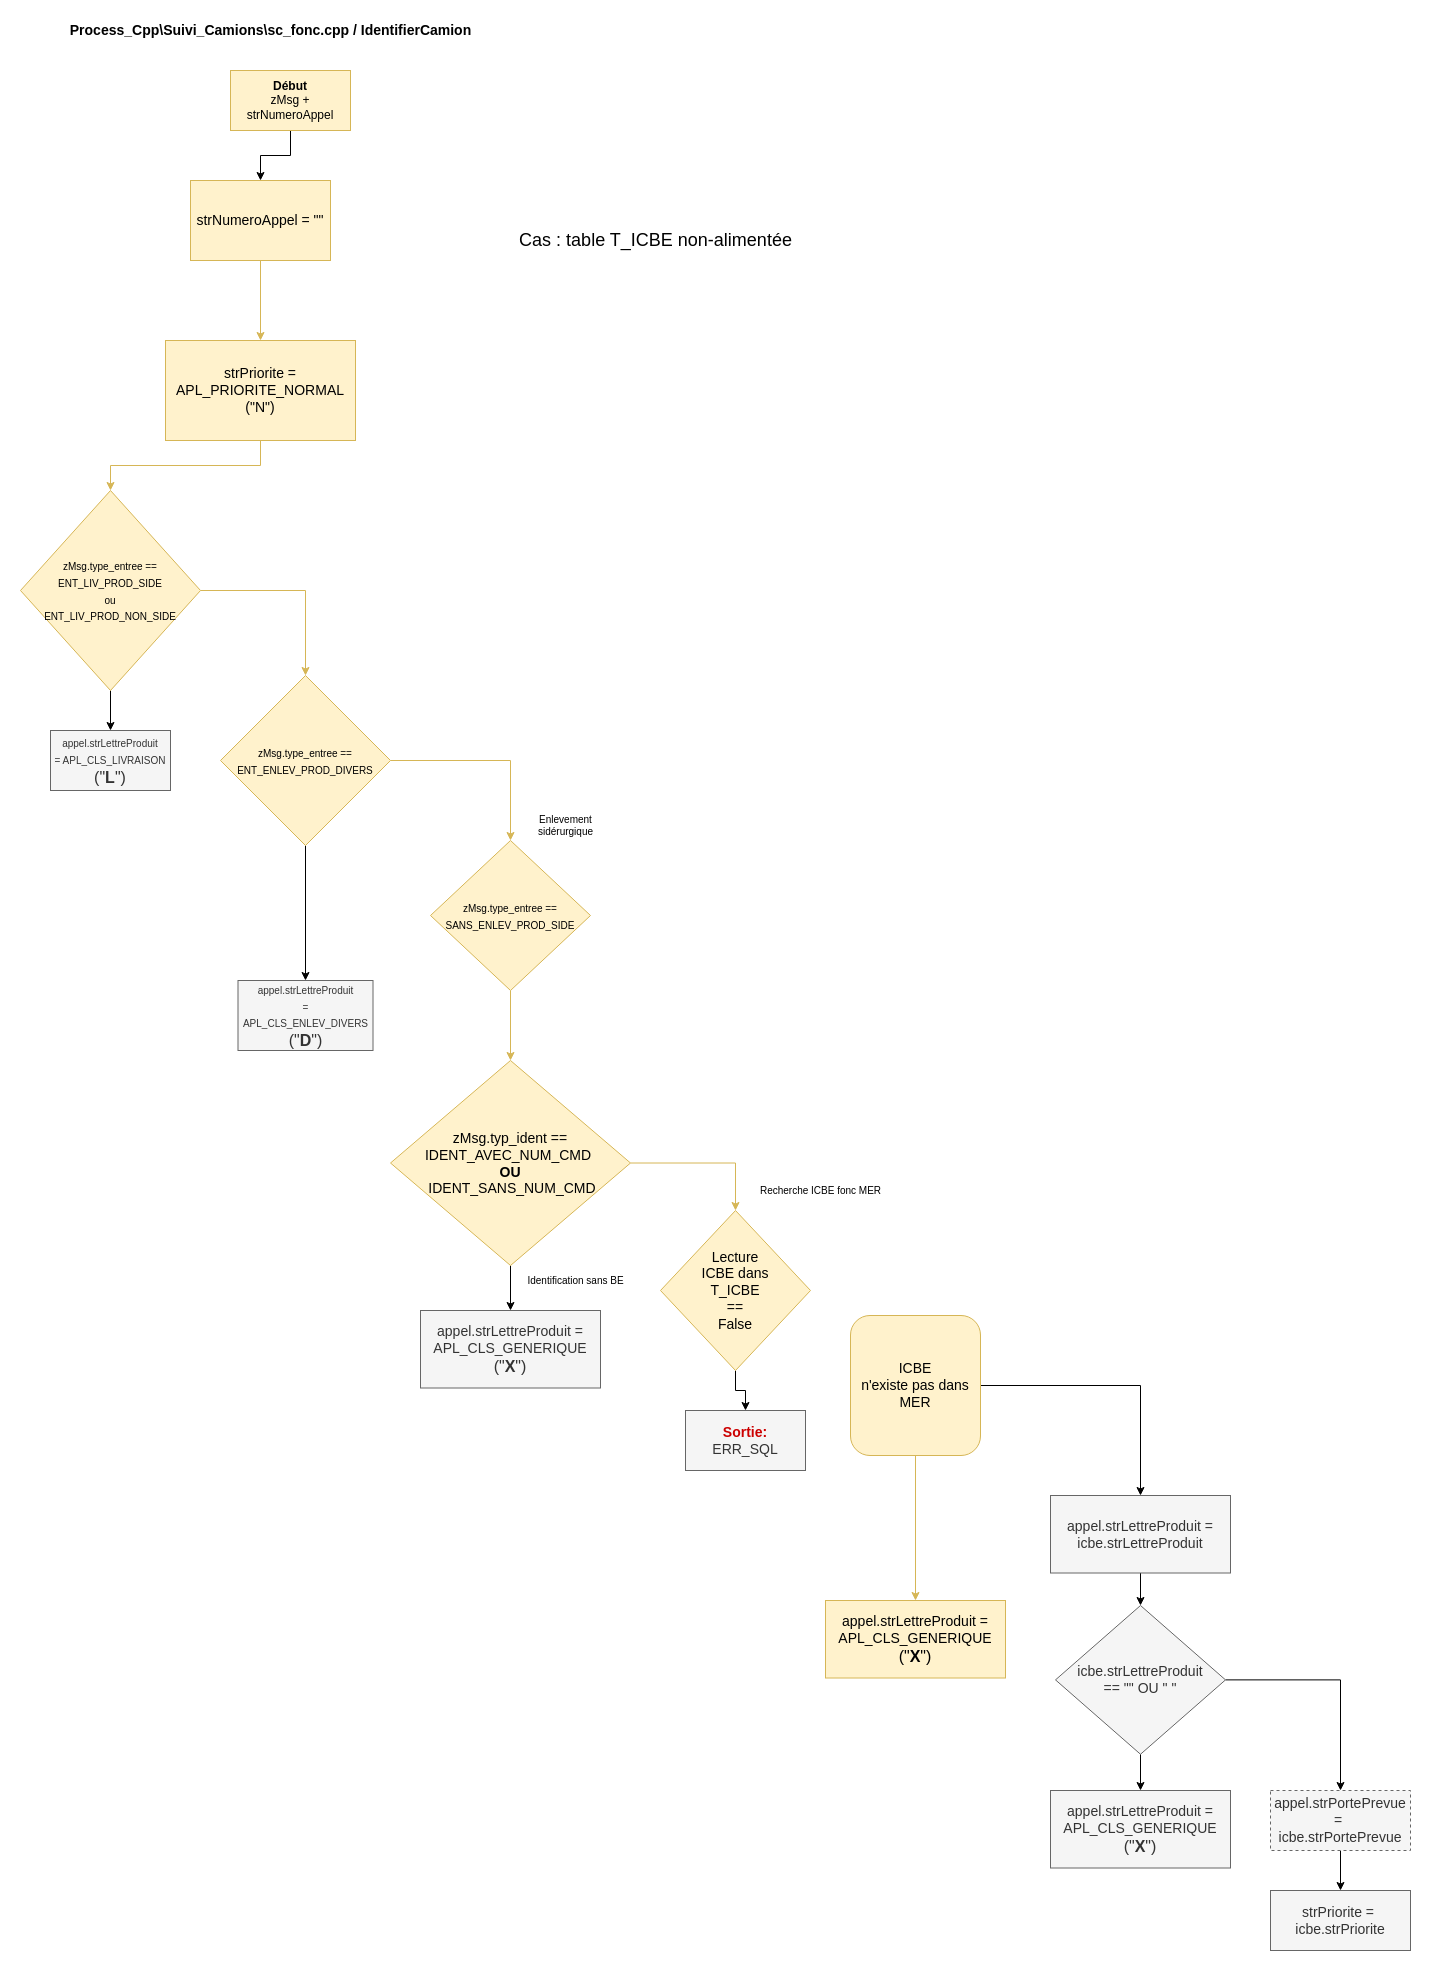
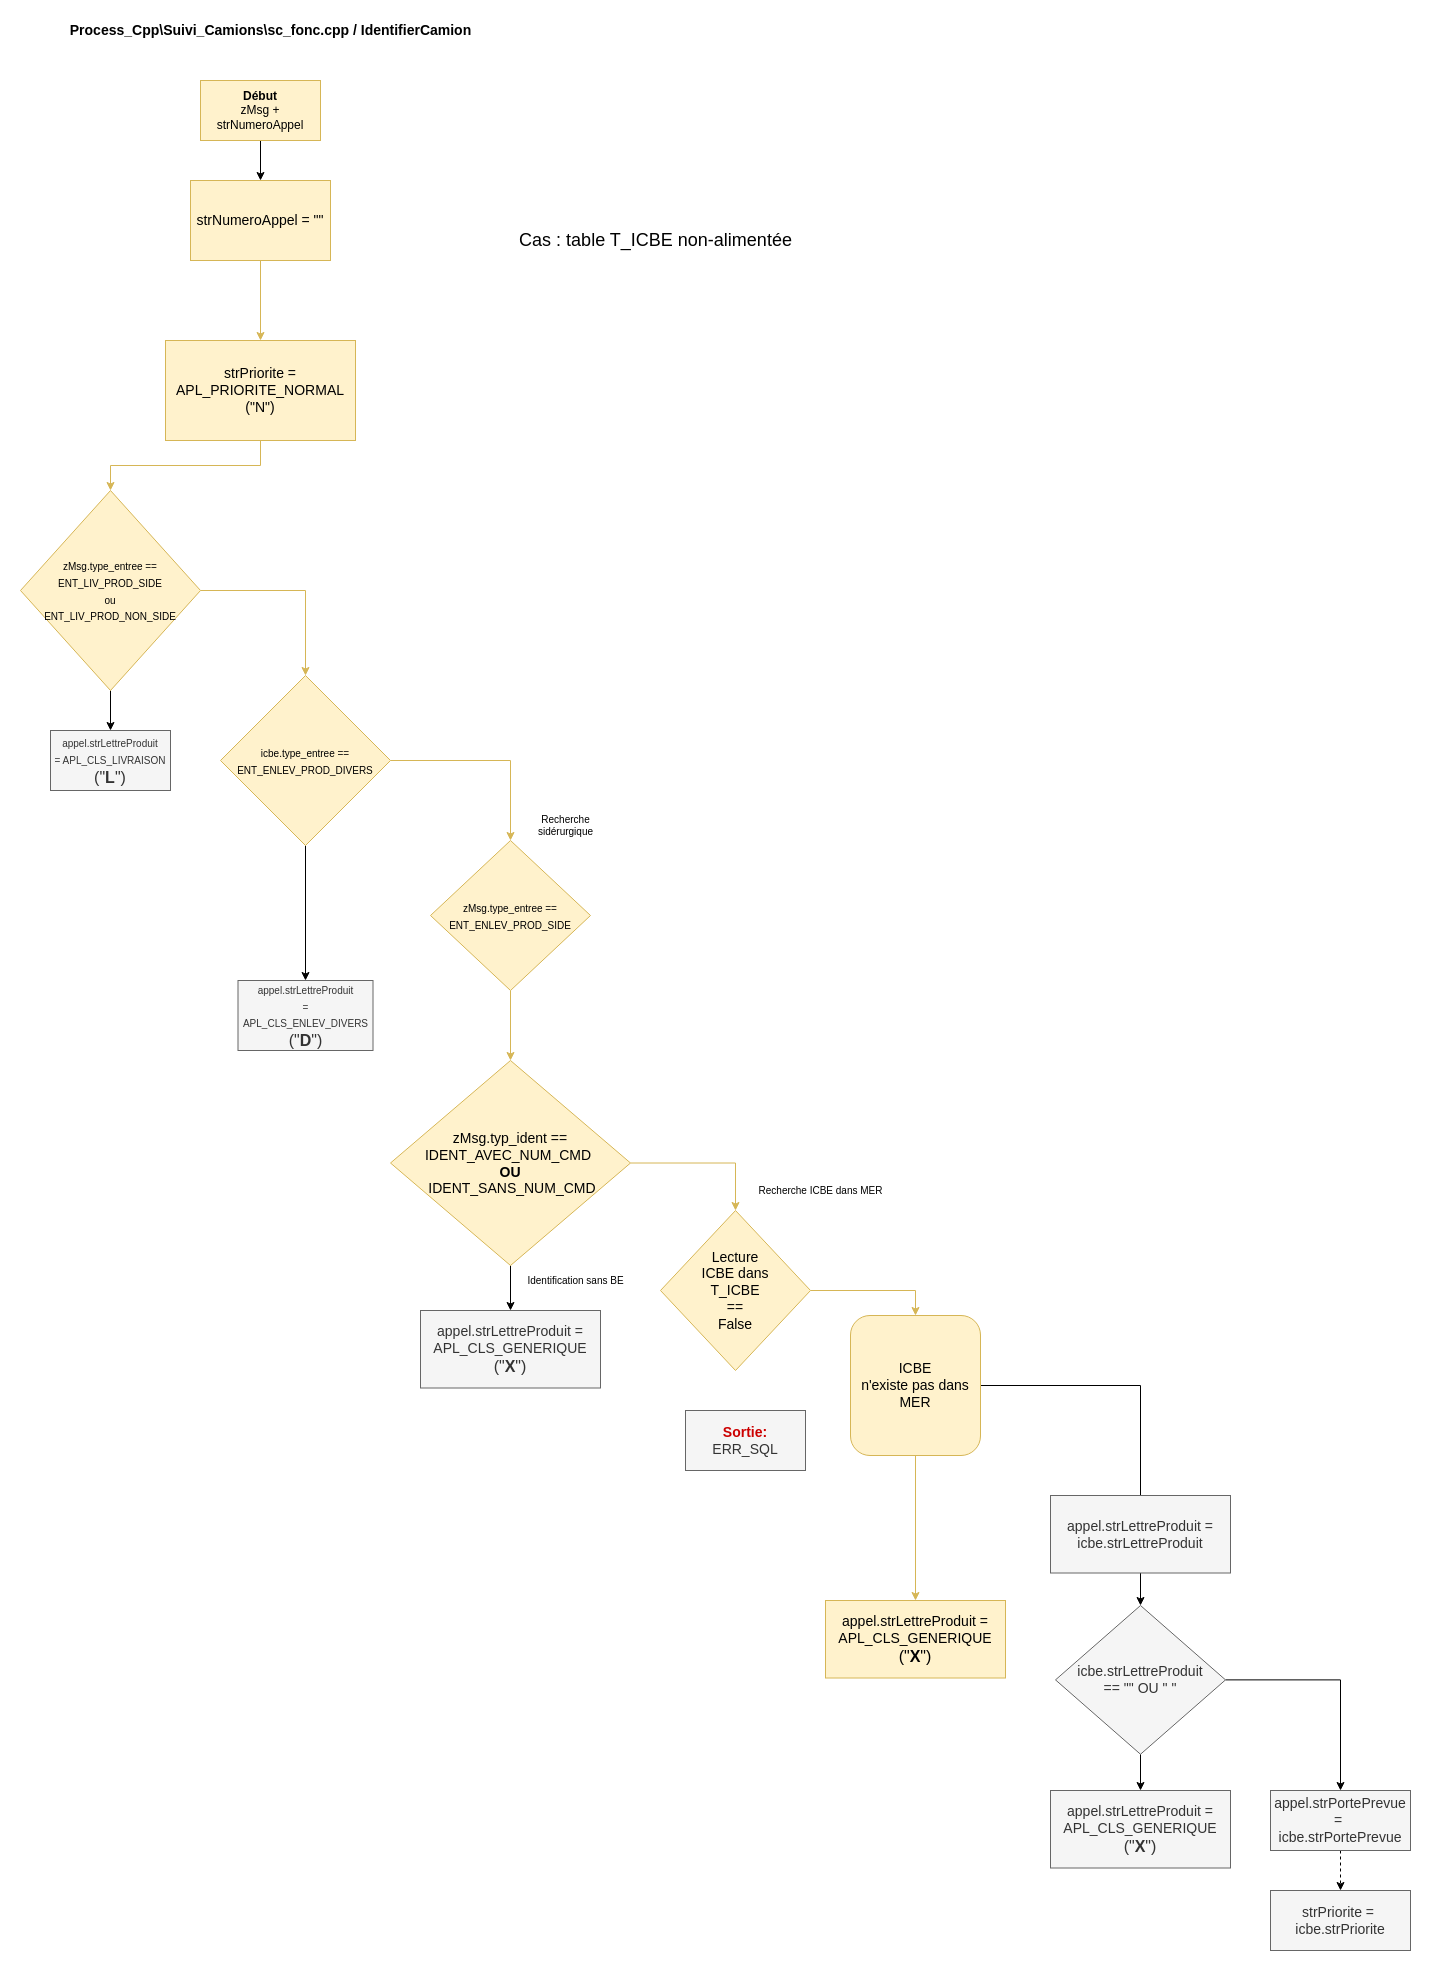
node "Début zMsg + strNumeroAppel": moved (291, 101) -> (261, 111)
node "zMsg.type_entree == ENT_ENLEV_PROD_DIVERS": label "zMsg.type_entree == ENT_ENLEV_PROD_DIVERS" -> "icbe.type_entree == ENT_ENLEV_PROD_DIVERS"
node "Enlevement sidérurgique": label "Enlevement sidérurgique" -> "Recherche sidérurgique"
node "zMsg.type_entree == SANS_ENLEV_PROD_SIDE": label "zMsg.type_entree == SANS_ENLEV_PROD_SIDE" -> "zMsg.type_entree == ENT_ENLEV_PROD_SIDE"
node "Recherche ICBE fonc MER": label "Recherche ICBE fonc MER" -> "Recherche ICBE dans MER"
edge "Lecture ICBE dans T_ICBE == False" -> "ICBE n'existe pas dans MER": added
edge "Lecture ICBE dans T_ICBE == False" -> "Sortie: ERR_SQL": removed
edge "ICBE n'existe pas dans MER" -> "appel.strLettreProduit = icbe.strLettreProduit": arrowhead classic -> none
node "appel.strPortePrevue = icbe.strPortePrevue": style dashed -> solid
edge "appel.strPortePrevue = icbe.strPortePrevue" -> "strPriorite = icbe.strPriorite": style solid -> dashed
